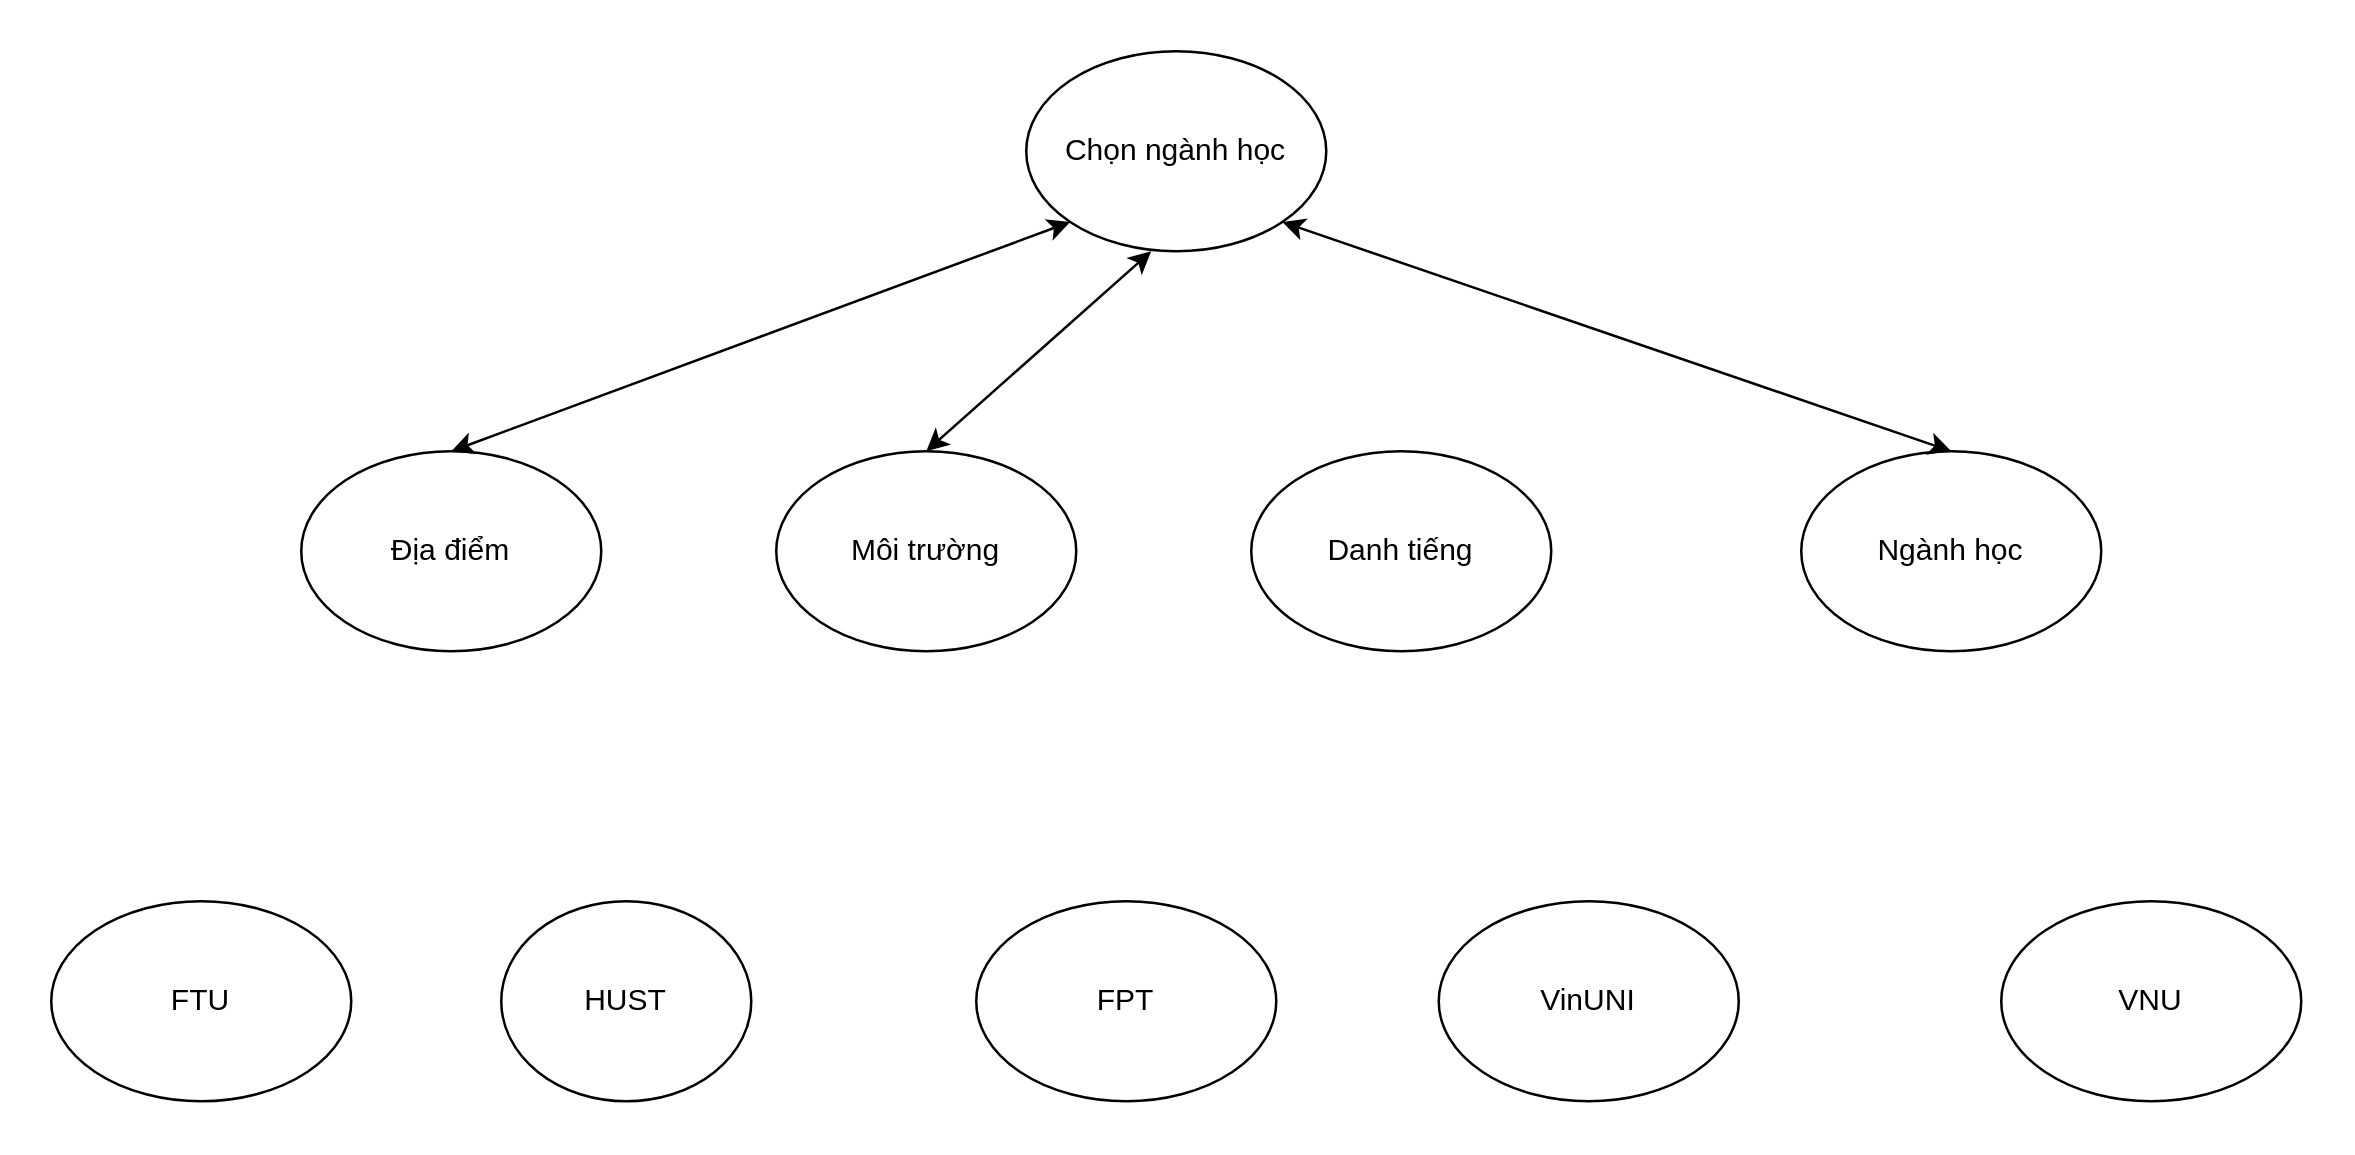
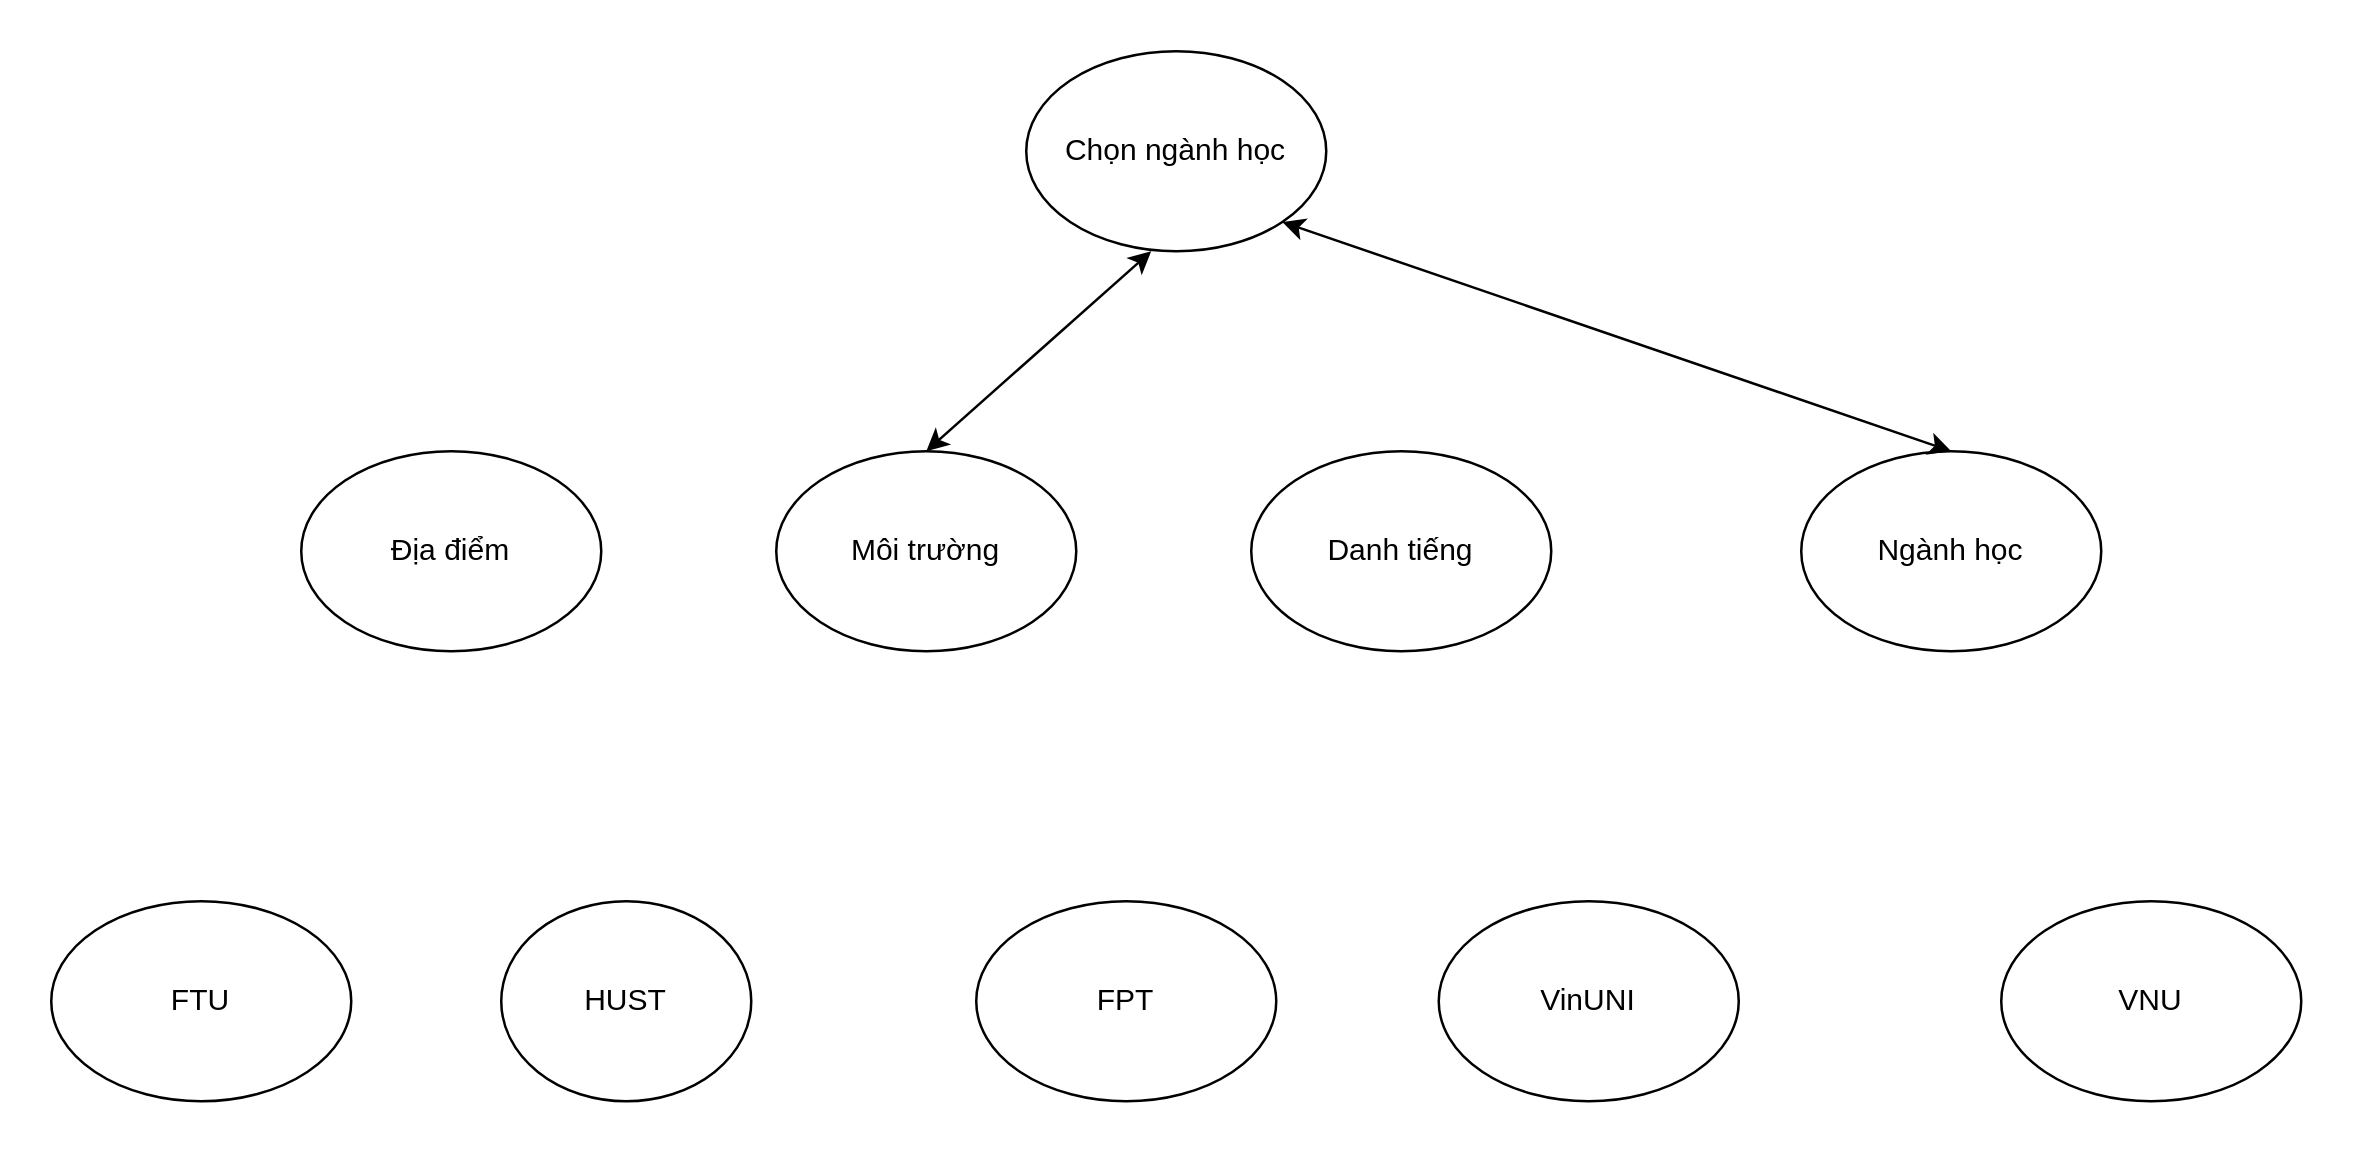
edge "Chọn ngành học" -- "Địa điểm": removed
